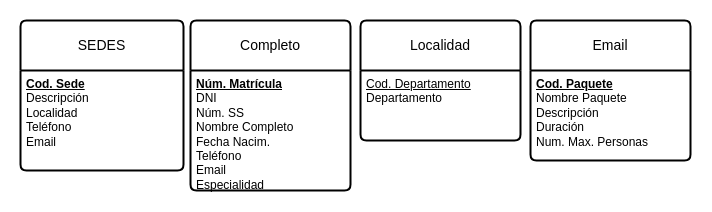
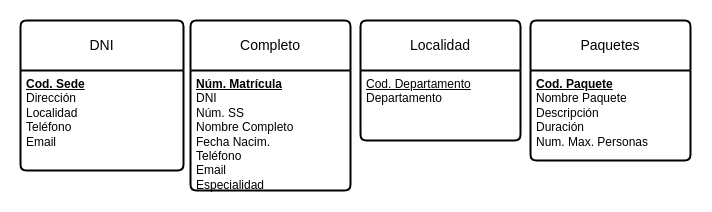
node "SEDES": label "SEDES" -> "DNI"
node "Email": label "Email" -> "Paquetes"
node "Cod. Sede Descripción Localidad Teléfono Email": label "Cod. Sede Descripción Localidad Teléfono Email" -> "Cod. Sede Dirección Localidad Teléfono Email"
